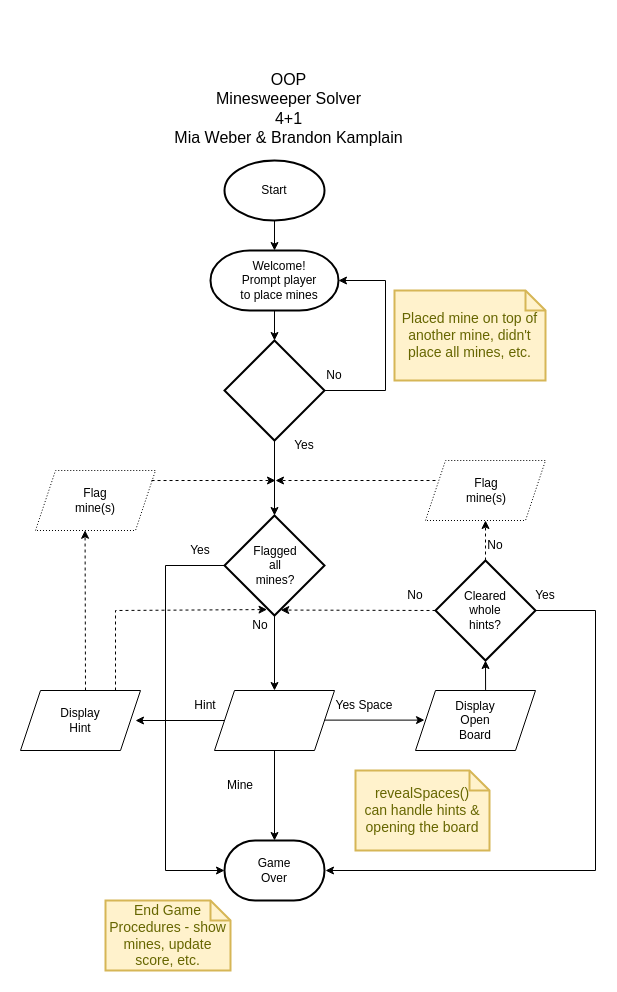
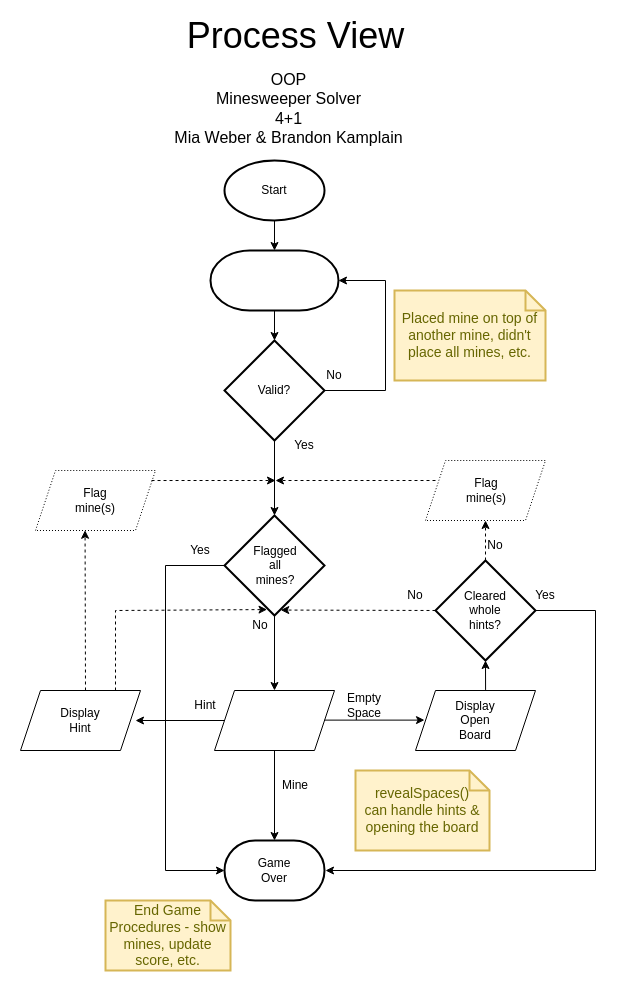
node "Process View": added
node "Welcome! Prompt player to place mines": removed
node "Valid?": added
node "Yes Space": label "Yes Space" -> "Empty Space"
node "Mine": moved (241, 786) -> (296, 786)
